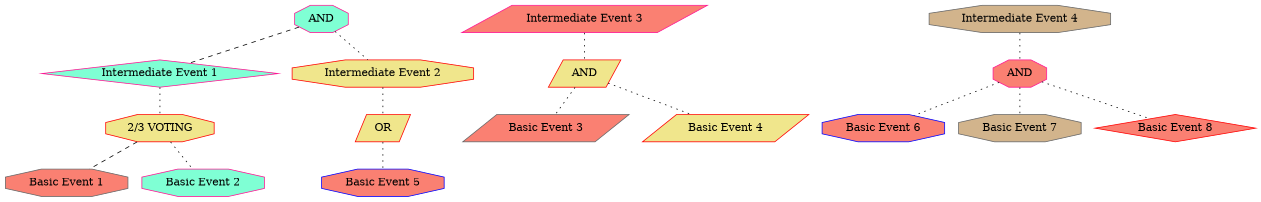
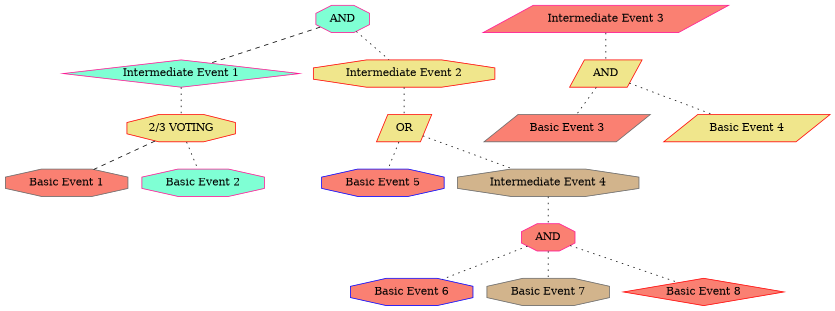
edge "OR" -- "Intermediate Event 4": added
